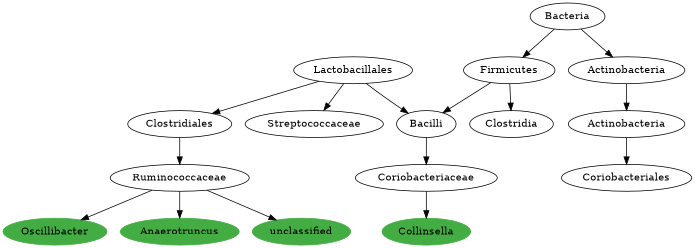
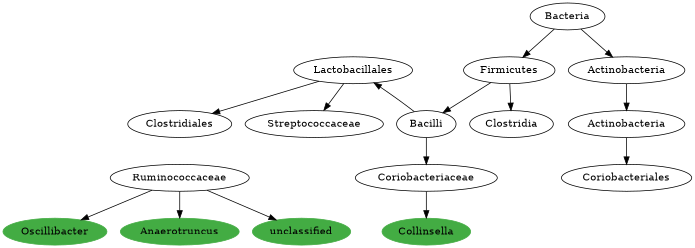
edge "Lactobacillales" -> "Bacilli": reversed
edge "Clostridiales" -> "Ruminococcaceae": removed
